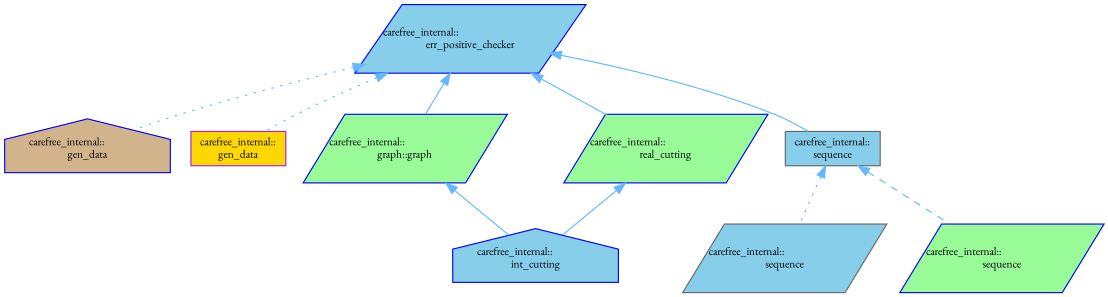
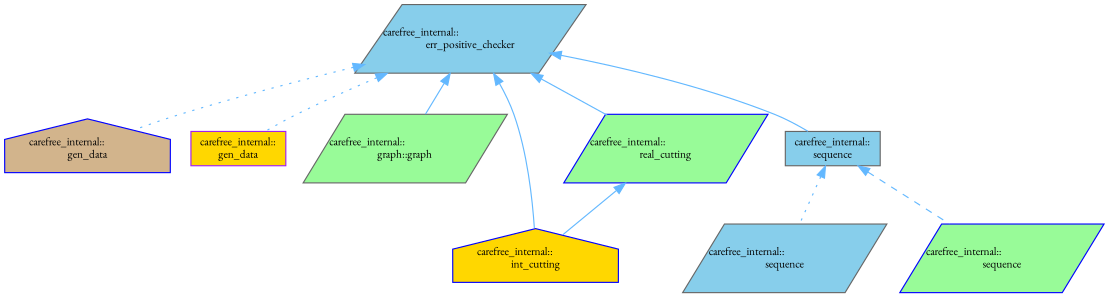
node "carefree_internal:: err_positive_checker": color blue -> gray40
node "carefree_internal:: graph::graph": color blue -> gray40
edge "carefree_internal:: int_cutting" -> "carefree_internal:: graph::graph": now "carefree_internal:: int_cutting" -> "carefree_internal:: err_positive_checker"
node "carefree_internal:: int_cutting": fillcolor skyblue -> gold
